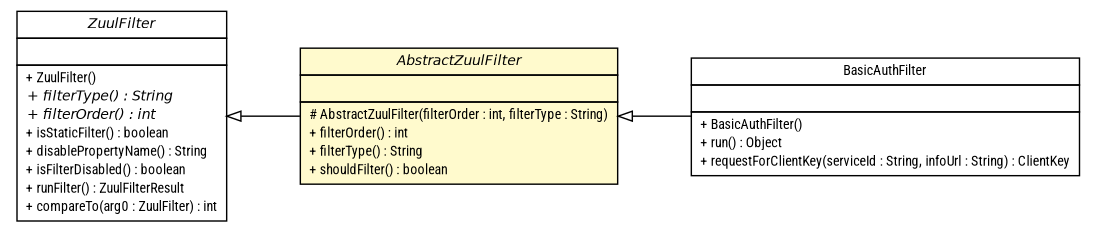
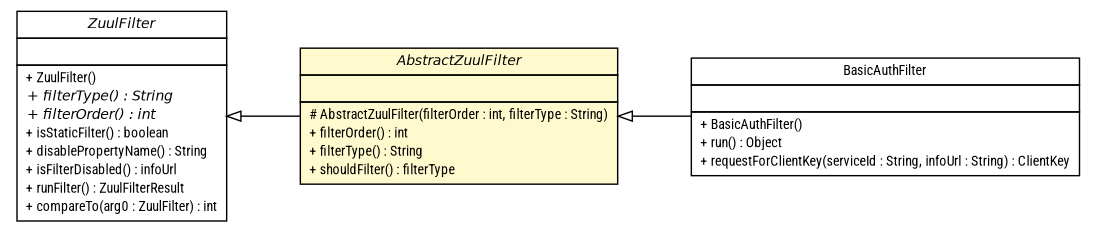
node "ZuulFilter": text "+ isFilterDisabled() : boolean" -> "+ isFilterDisabled() : infoUrl"
node "AbstractZuulFilter": text "+ shouldFilter() : boolean" -> "+ shouldFilter() : filterType"
